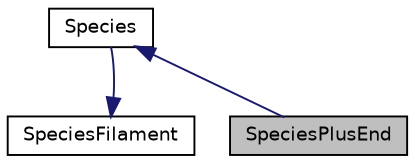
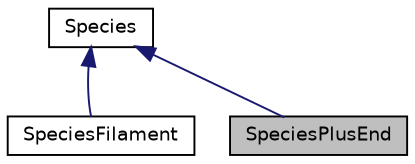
edge "Species" -> "SpeciesFilament": reversed
